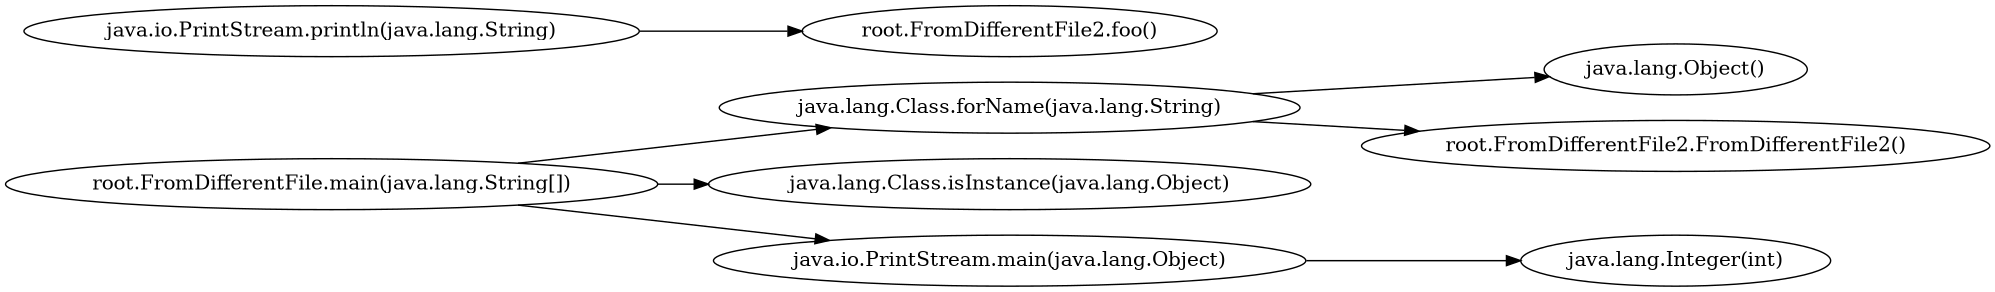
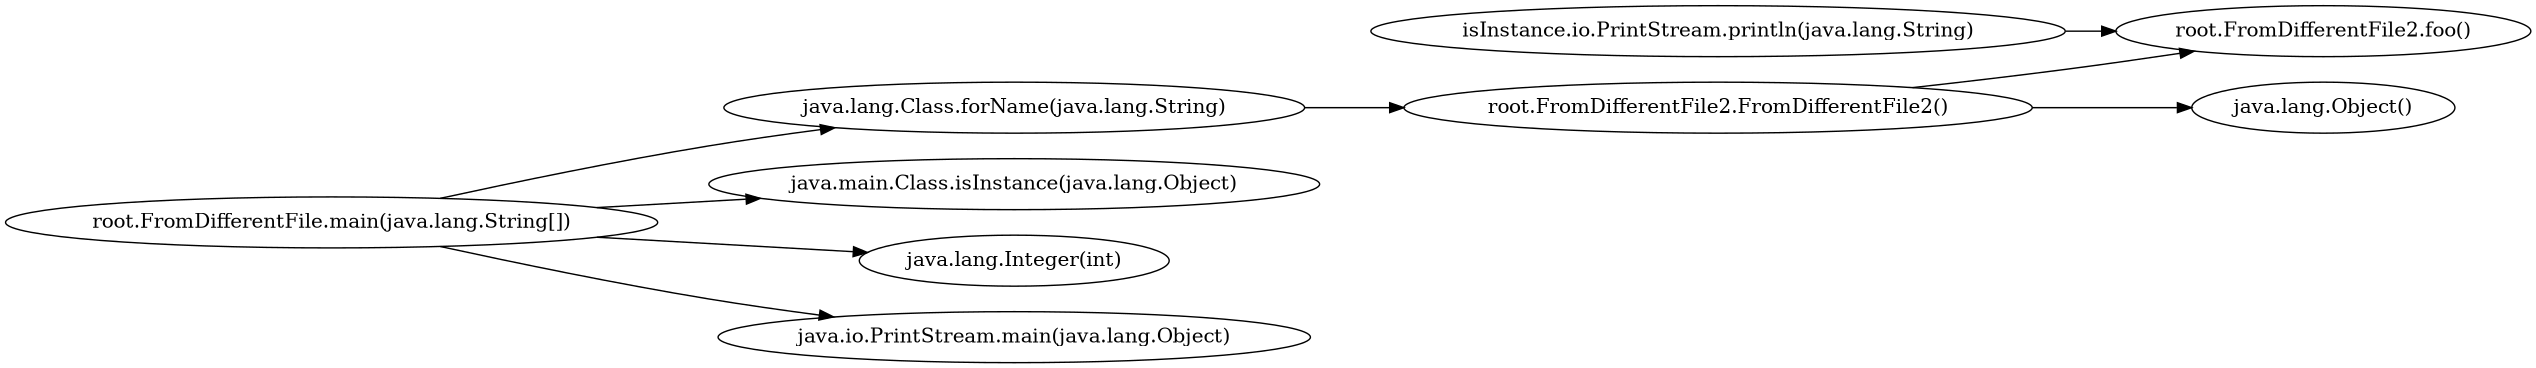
node "java.io.PrintStream.println(java.lang.String)": label "java.io.PrintStream.println(java.lang.String)" -> "isInstance.io.PrintStream.println(java.lang.String)"
edge "root.FromDifferentFile2.FromDifferentFile2()" -> "root.FromDifferentFile2.foo()": added
edge "java.lang.Class.forName(java.lang.String)" -> "java.lang.Object()": now "root.FromDifferentFile2.FromDifferentFile2()" -> "java.lang.Object()"
node "java.lang.Class.isInstance(java.lang.Object)": label "java.lang.Class.isInstance(java.lang.Object)" -> "java.main.Class.isInstance(java.lang.Object)"
edge "java.io.PrintStream.main(java.lang.Object)" -> "java.lang.Integer(int)": now "root.FromDifferentFile.main(java.lang.String[])" -> "java.lang.Integer(int)"
